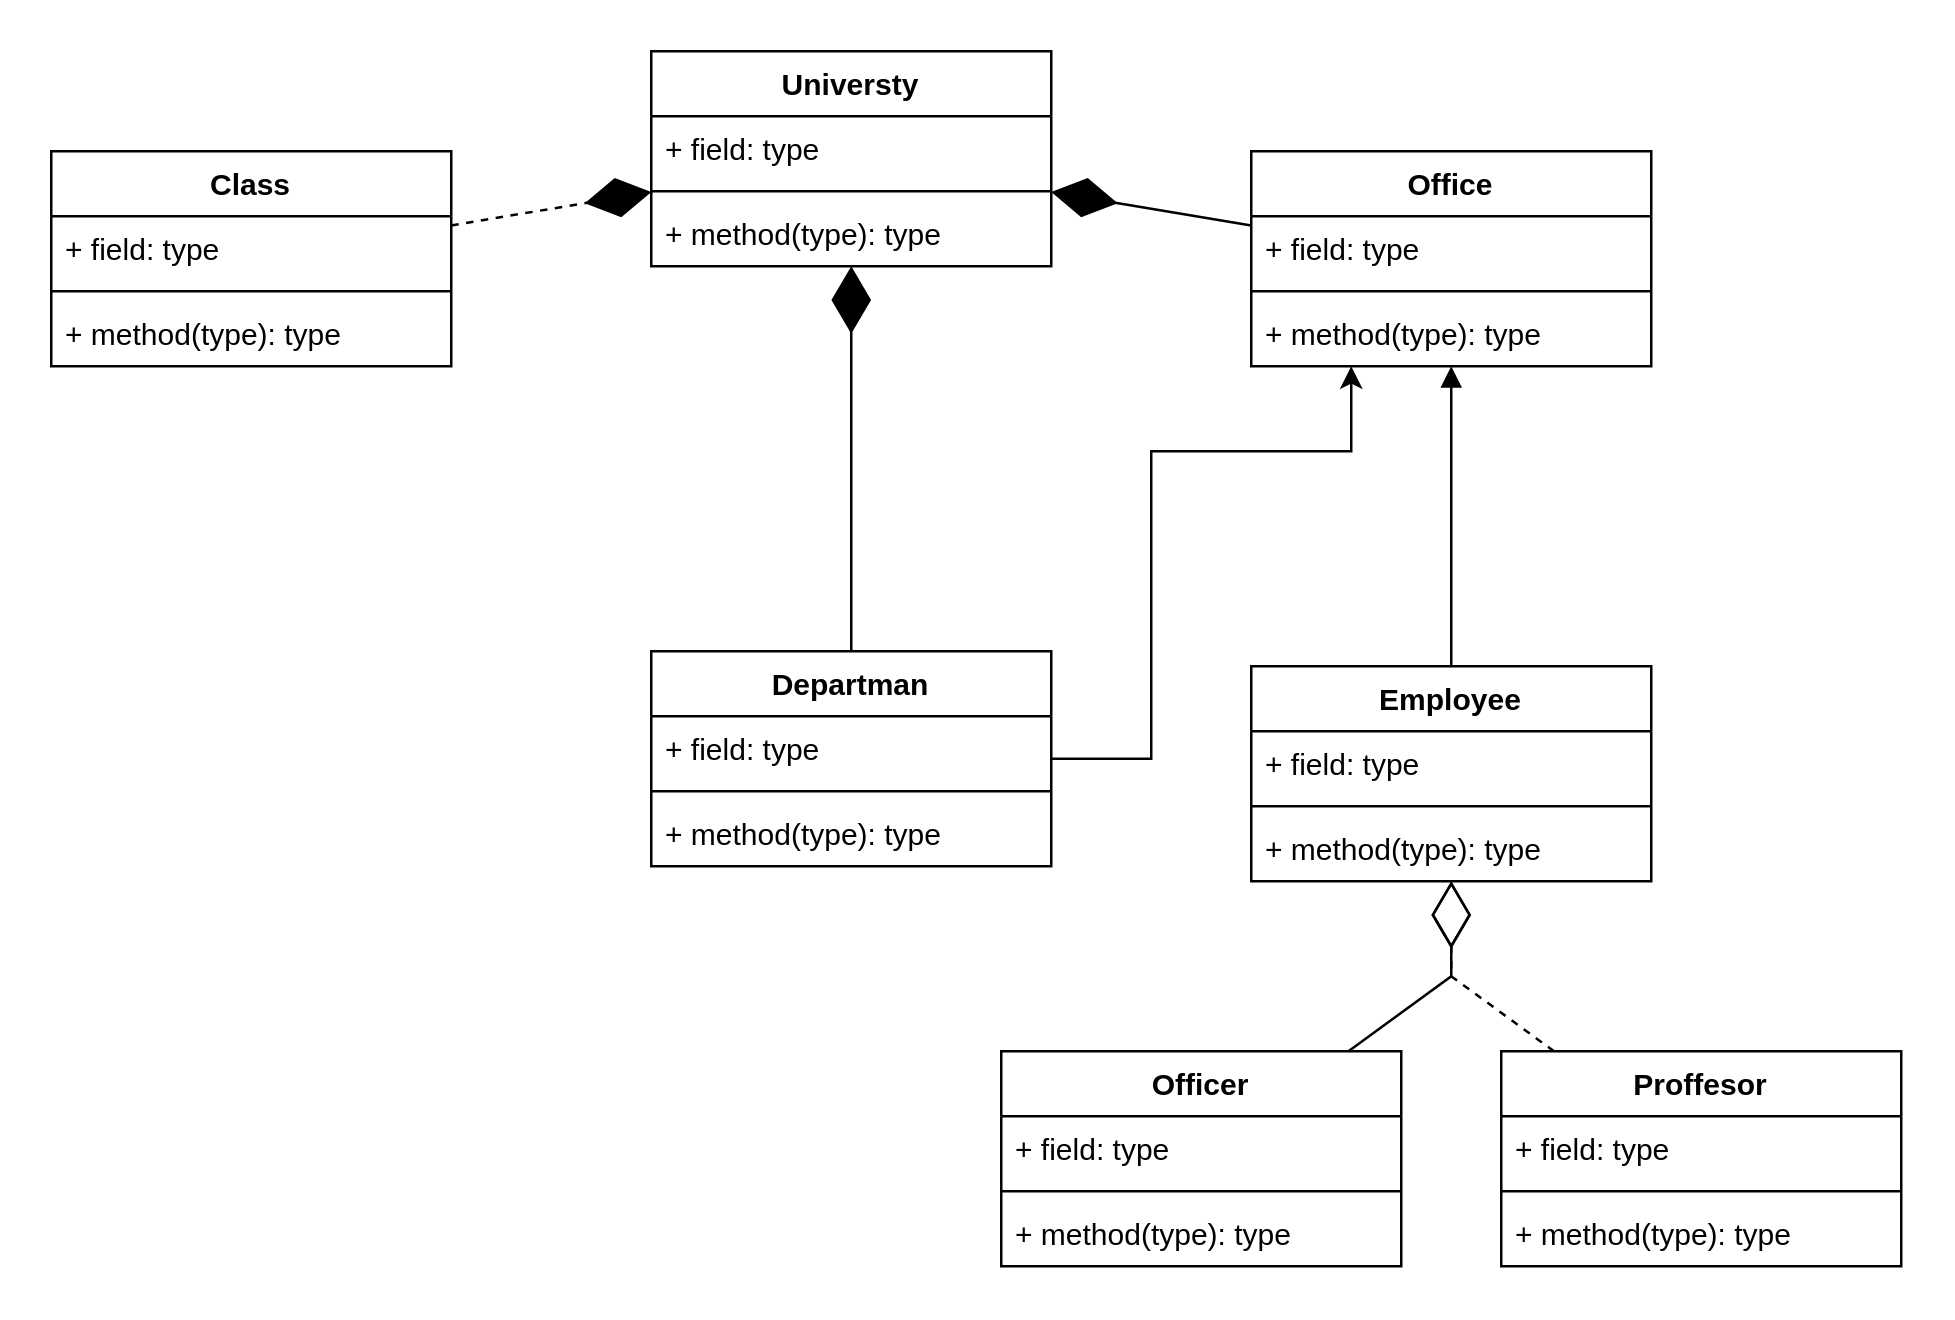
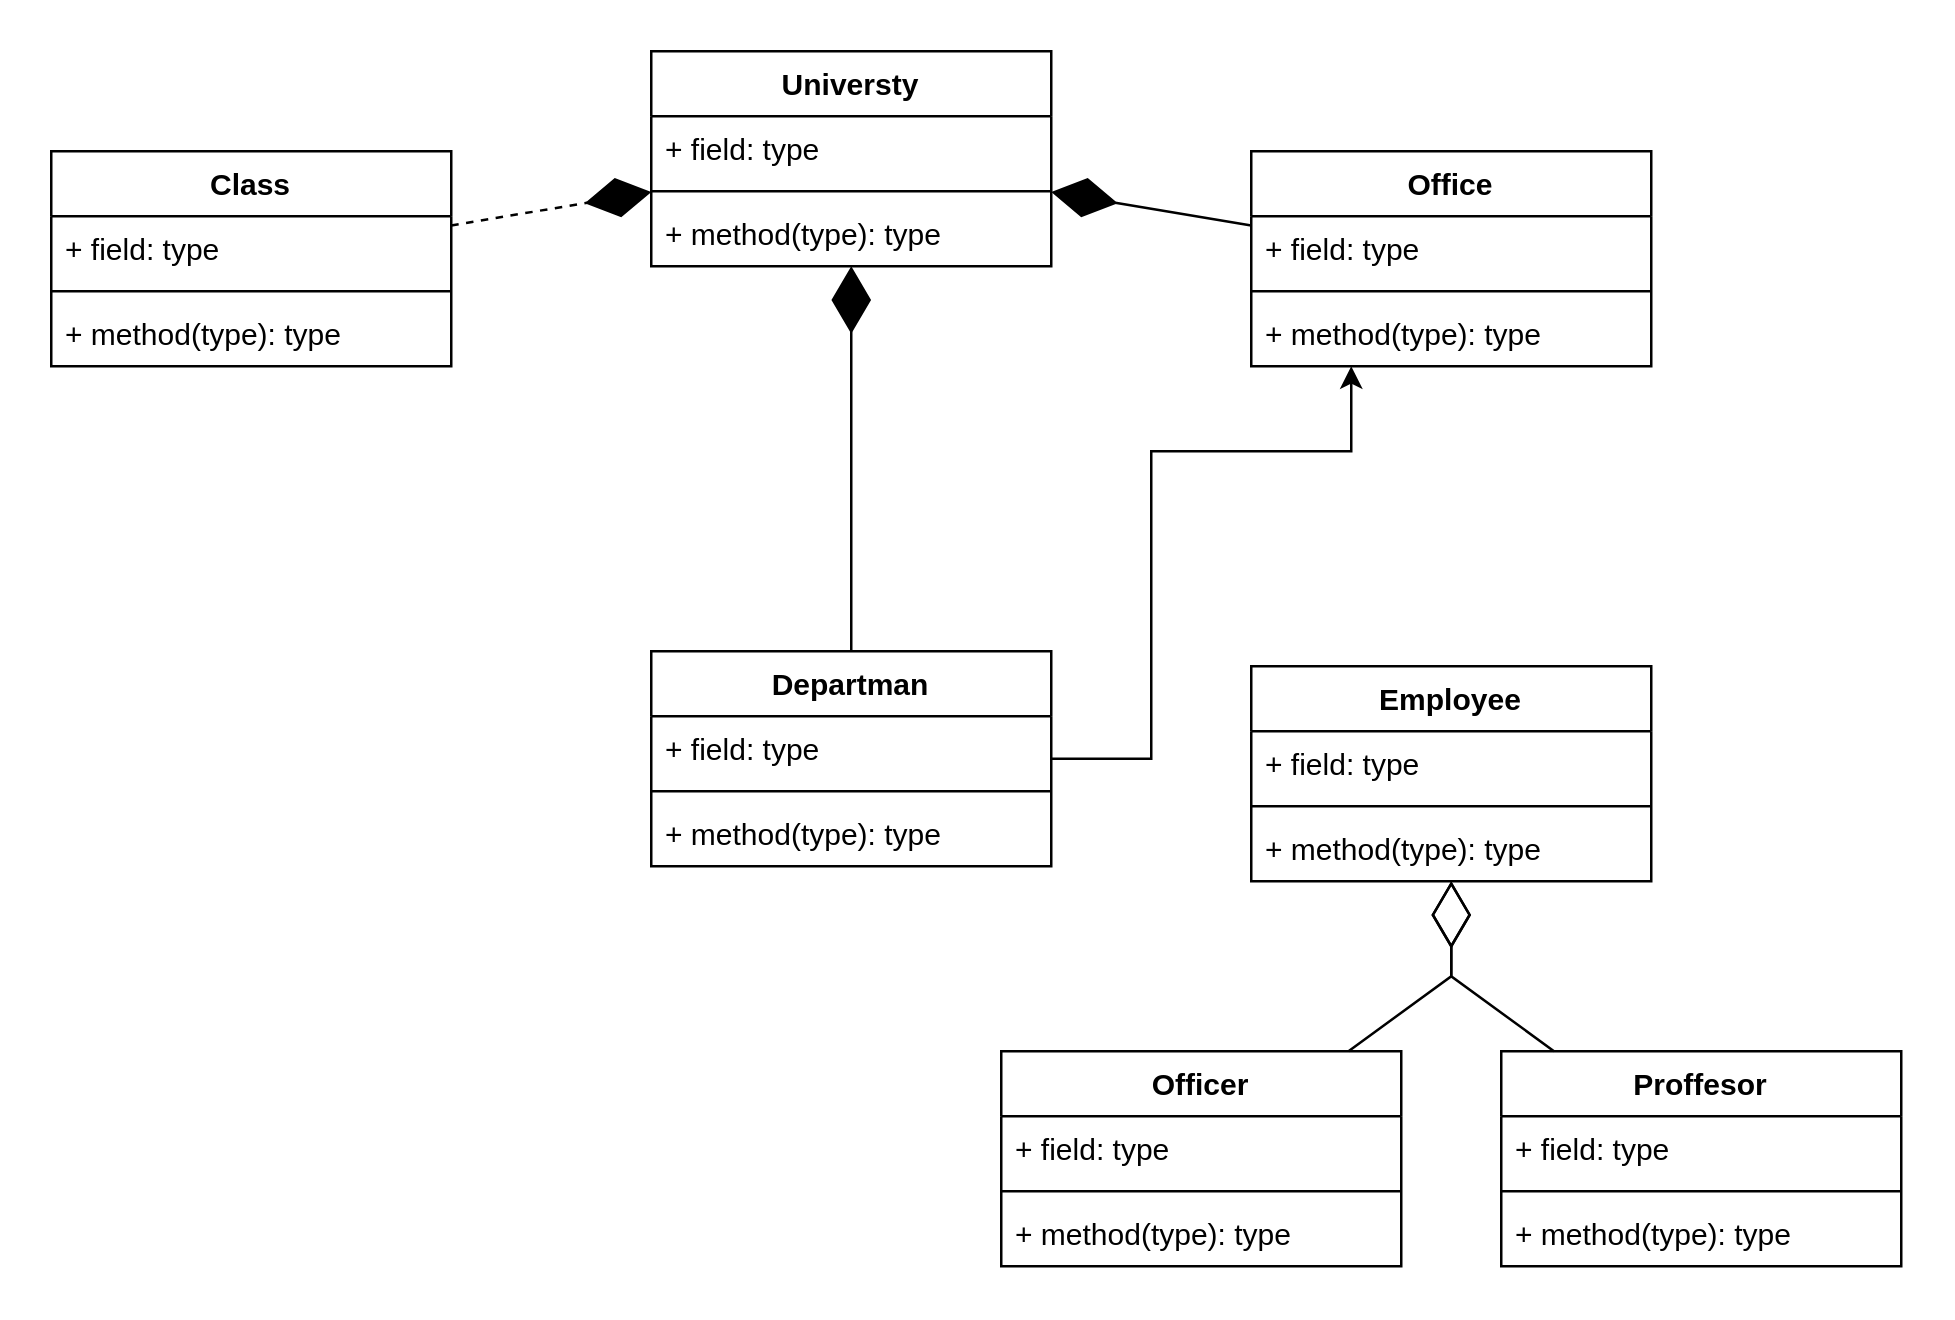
edge "Employee" -> "Office": removed
edge "Proffesor" -> "Employee": style dashed -> solid
